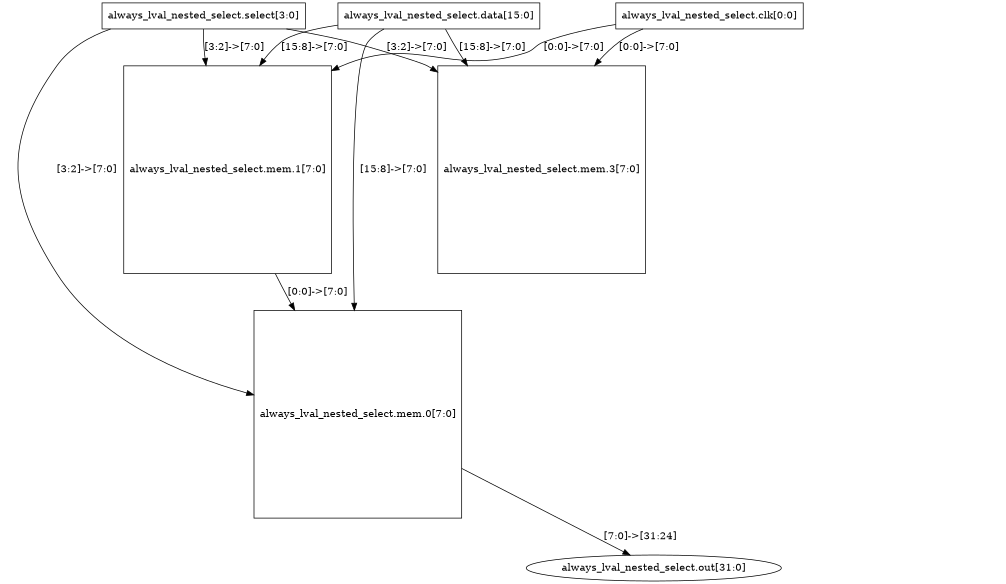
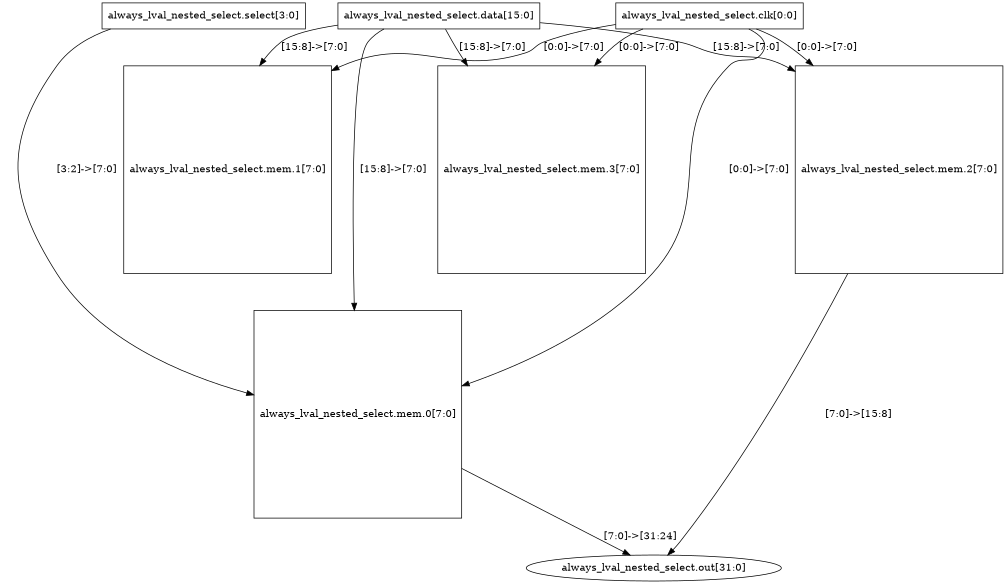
edge "always_lval_nested_select.select[3:0]" -> "always_lval_nested_select.mem.1[7:0]": removed, label "[3:2]->[7:0]"
edge "always_lval_nested_select.select[3:0]" -> "always_lval_nested_select.mem.3[7:0]": removed, label "[3:2]->[7:0]"
node "always_lval_nested_select.mem.2[7:0]": added
edge "always_lval_nested_select.mem.1[7:0]" -> "always_lval_nested_select.mem.0[7:0]": now "always_lval_nested_select.clk[0:0]" -> "always_lval_nested_select.mem.0[7:0]"
